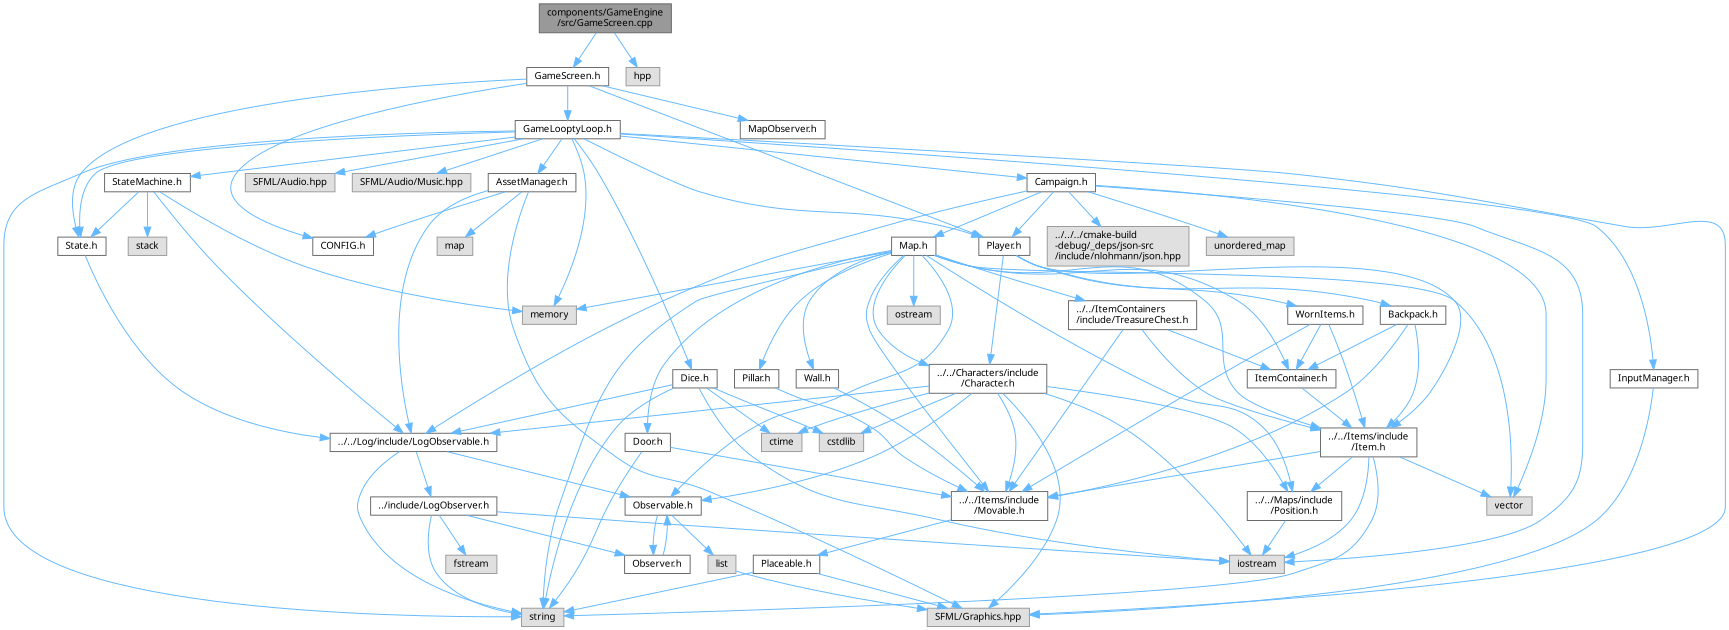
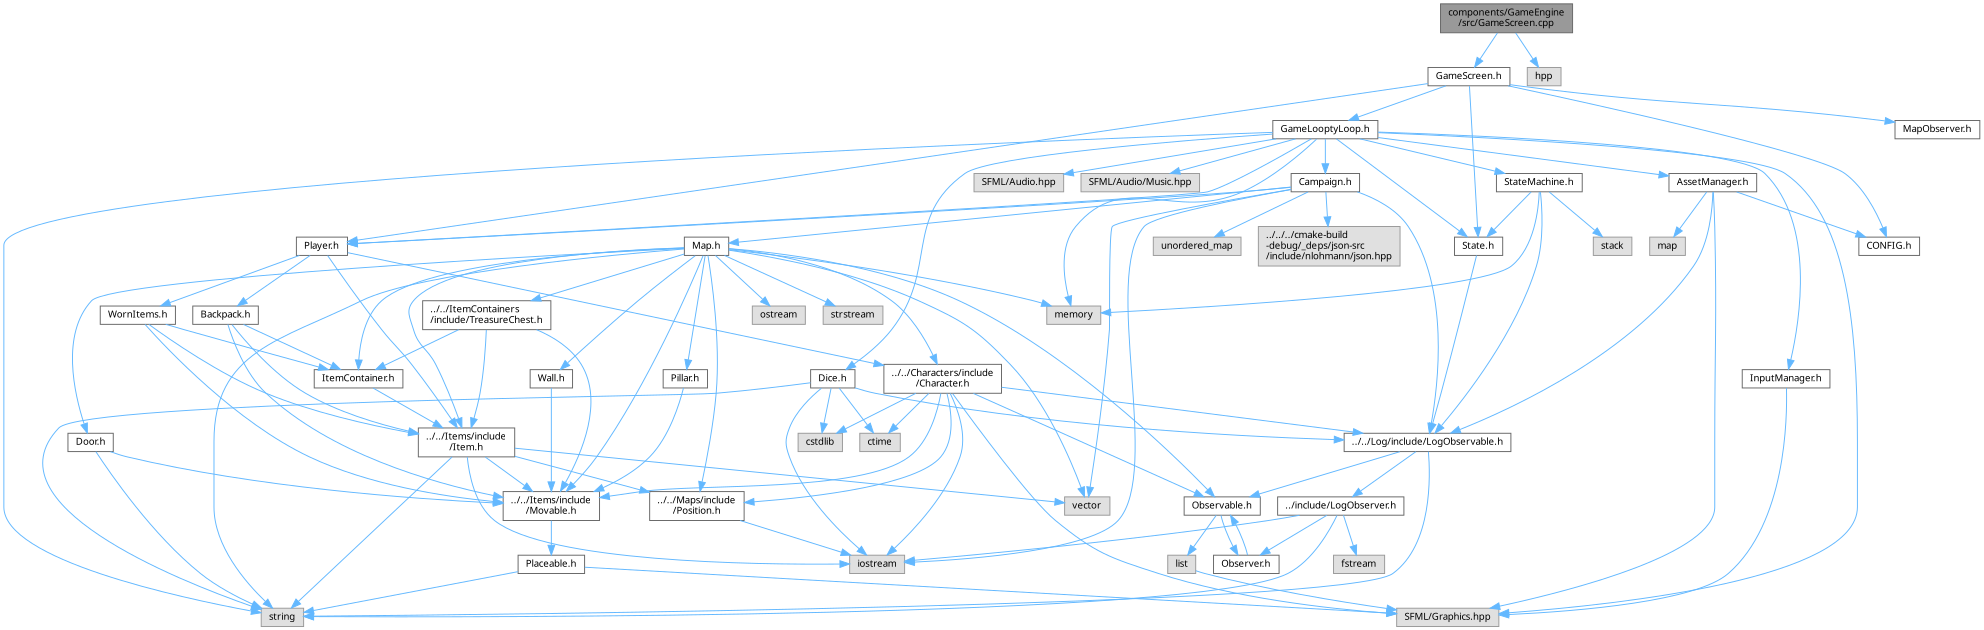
node "strstream": added
